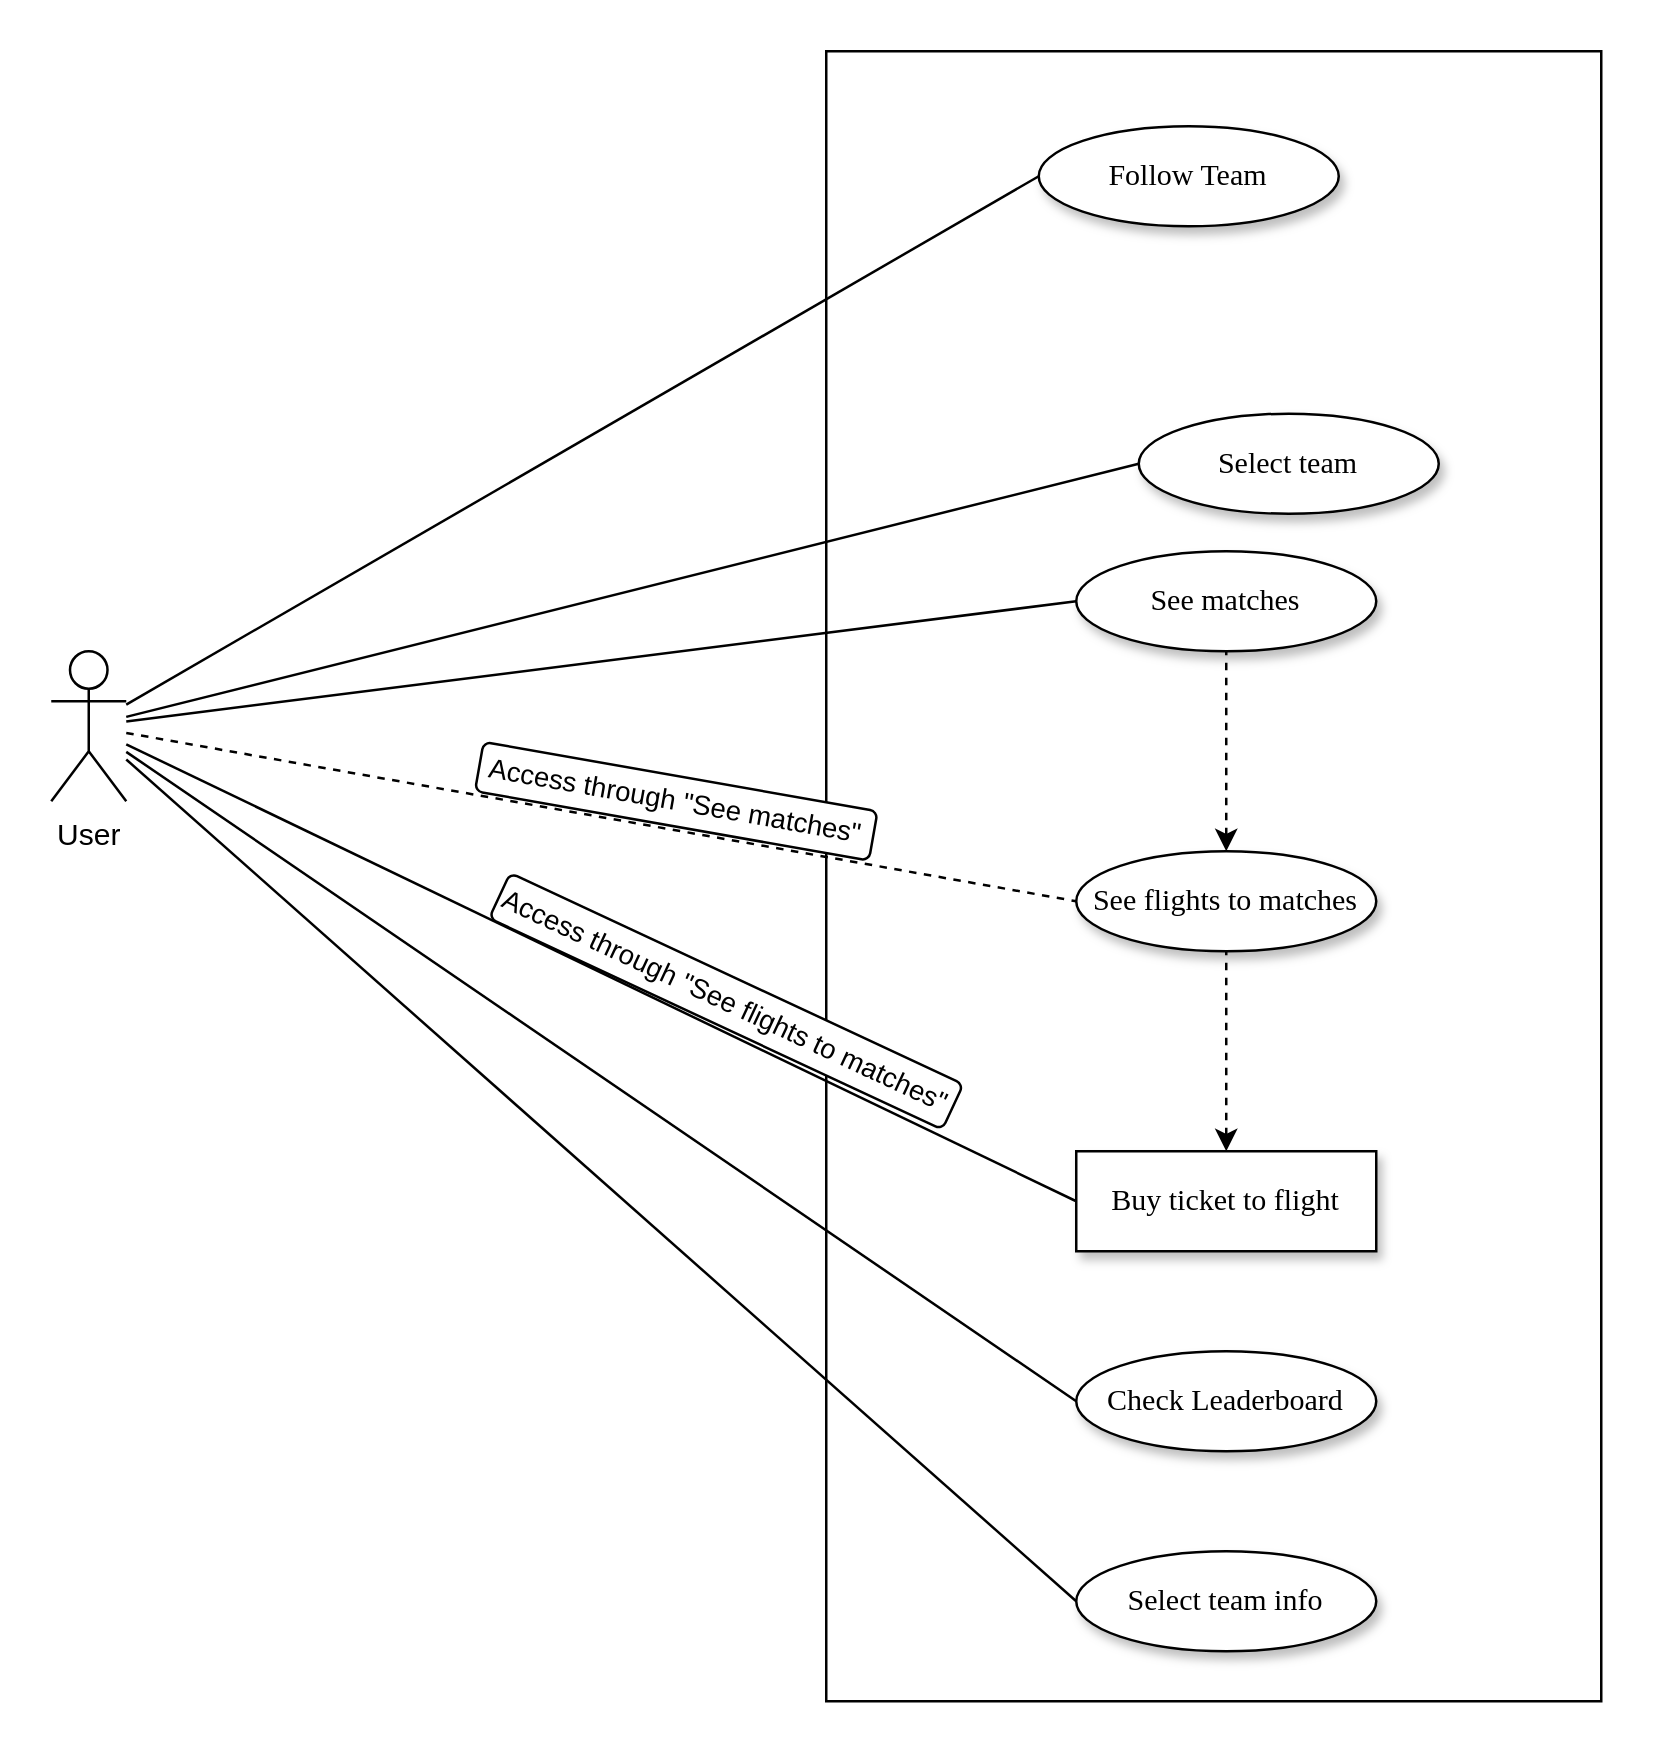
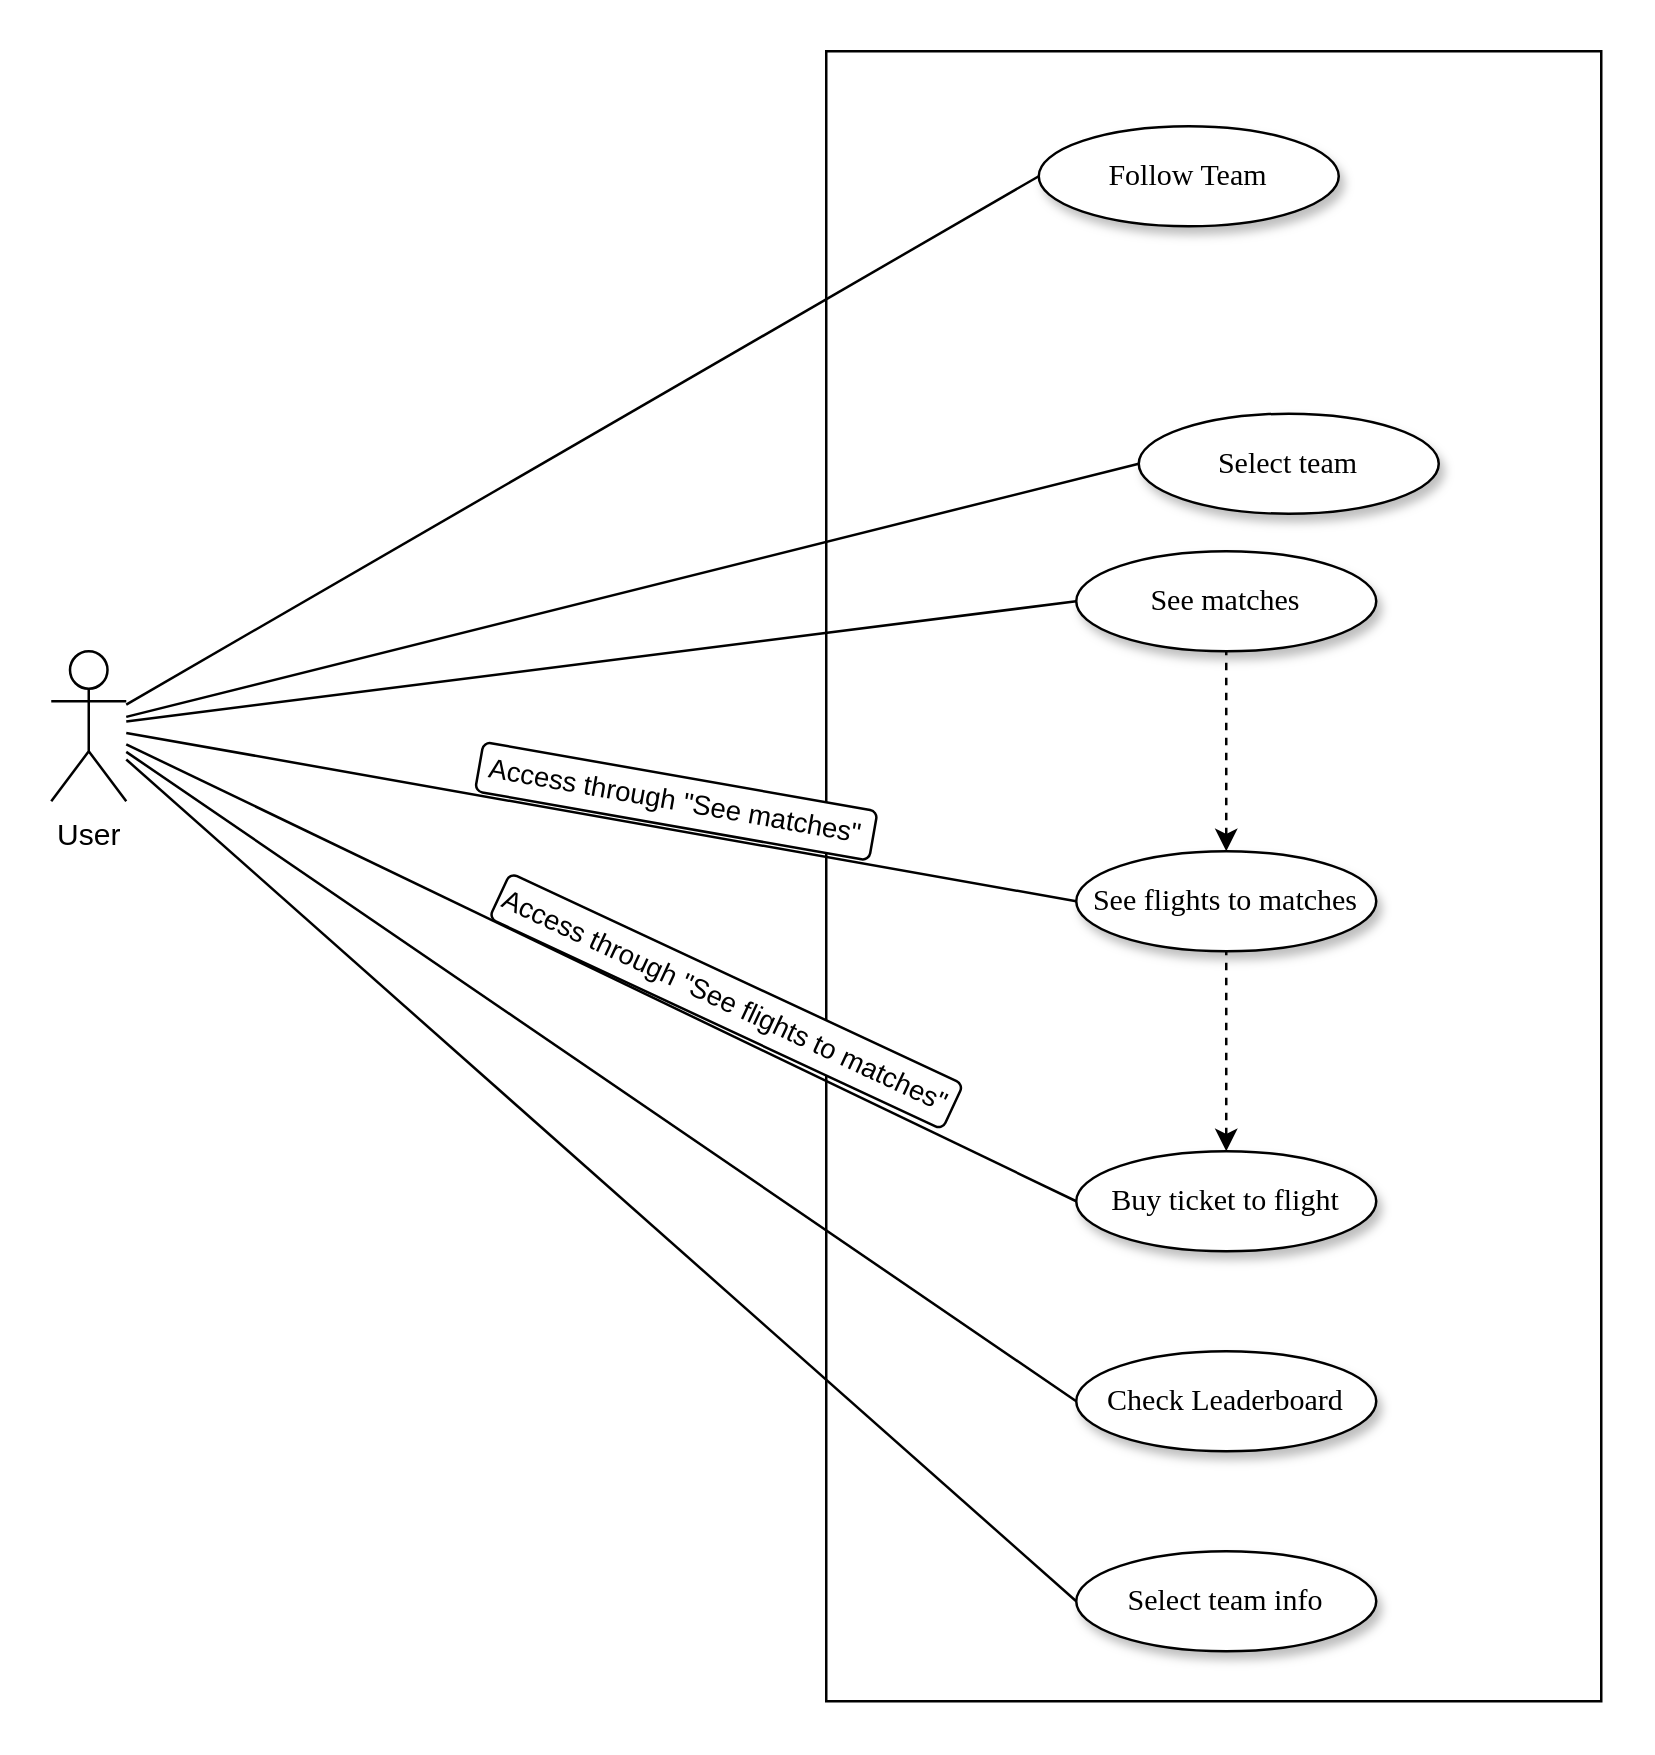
edge "User" -- "See flights to matches": style dashed -> solid
node "Buy ticket to flight": shape rectangle -> ellipse
